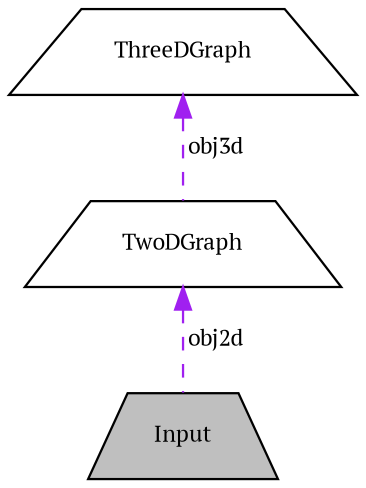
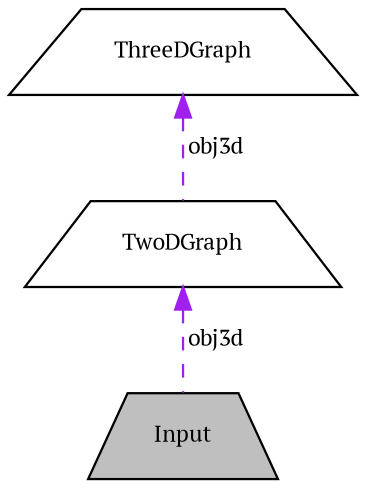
edge "Input" -> "TwoDGraph": label " obj2d" -> " obj3d"
